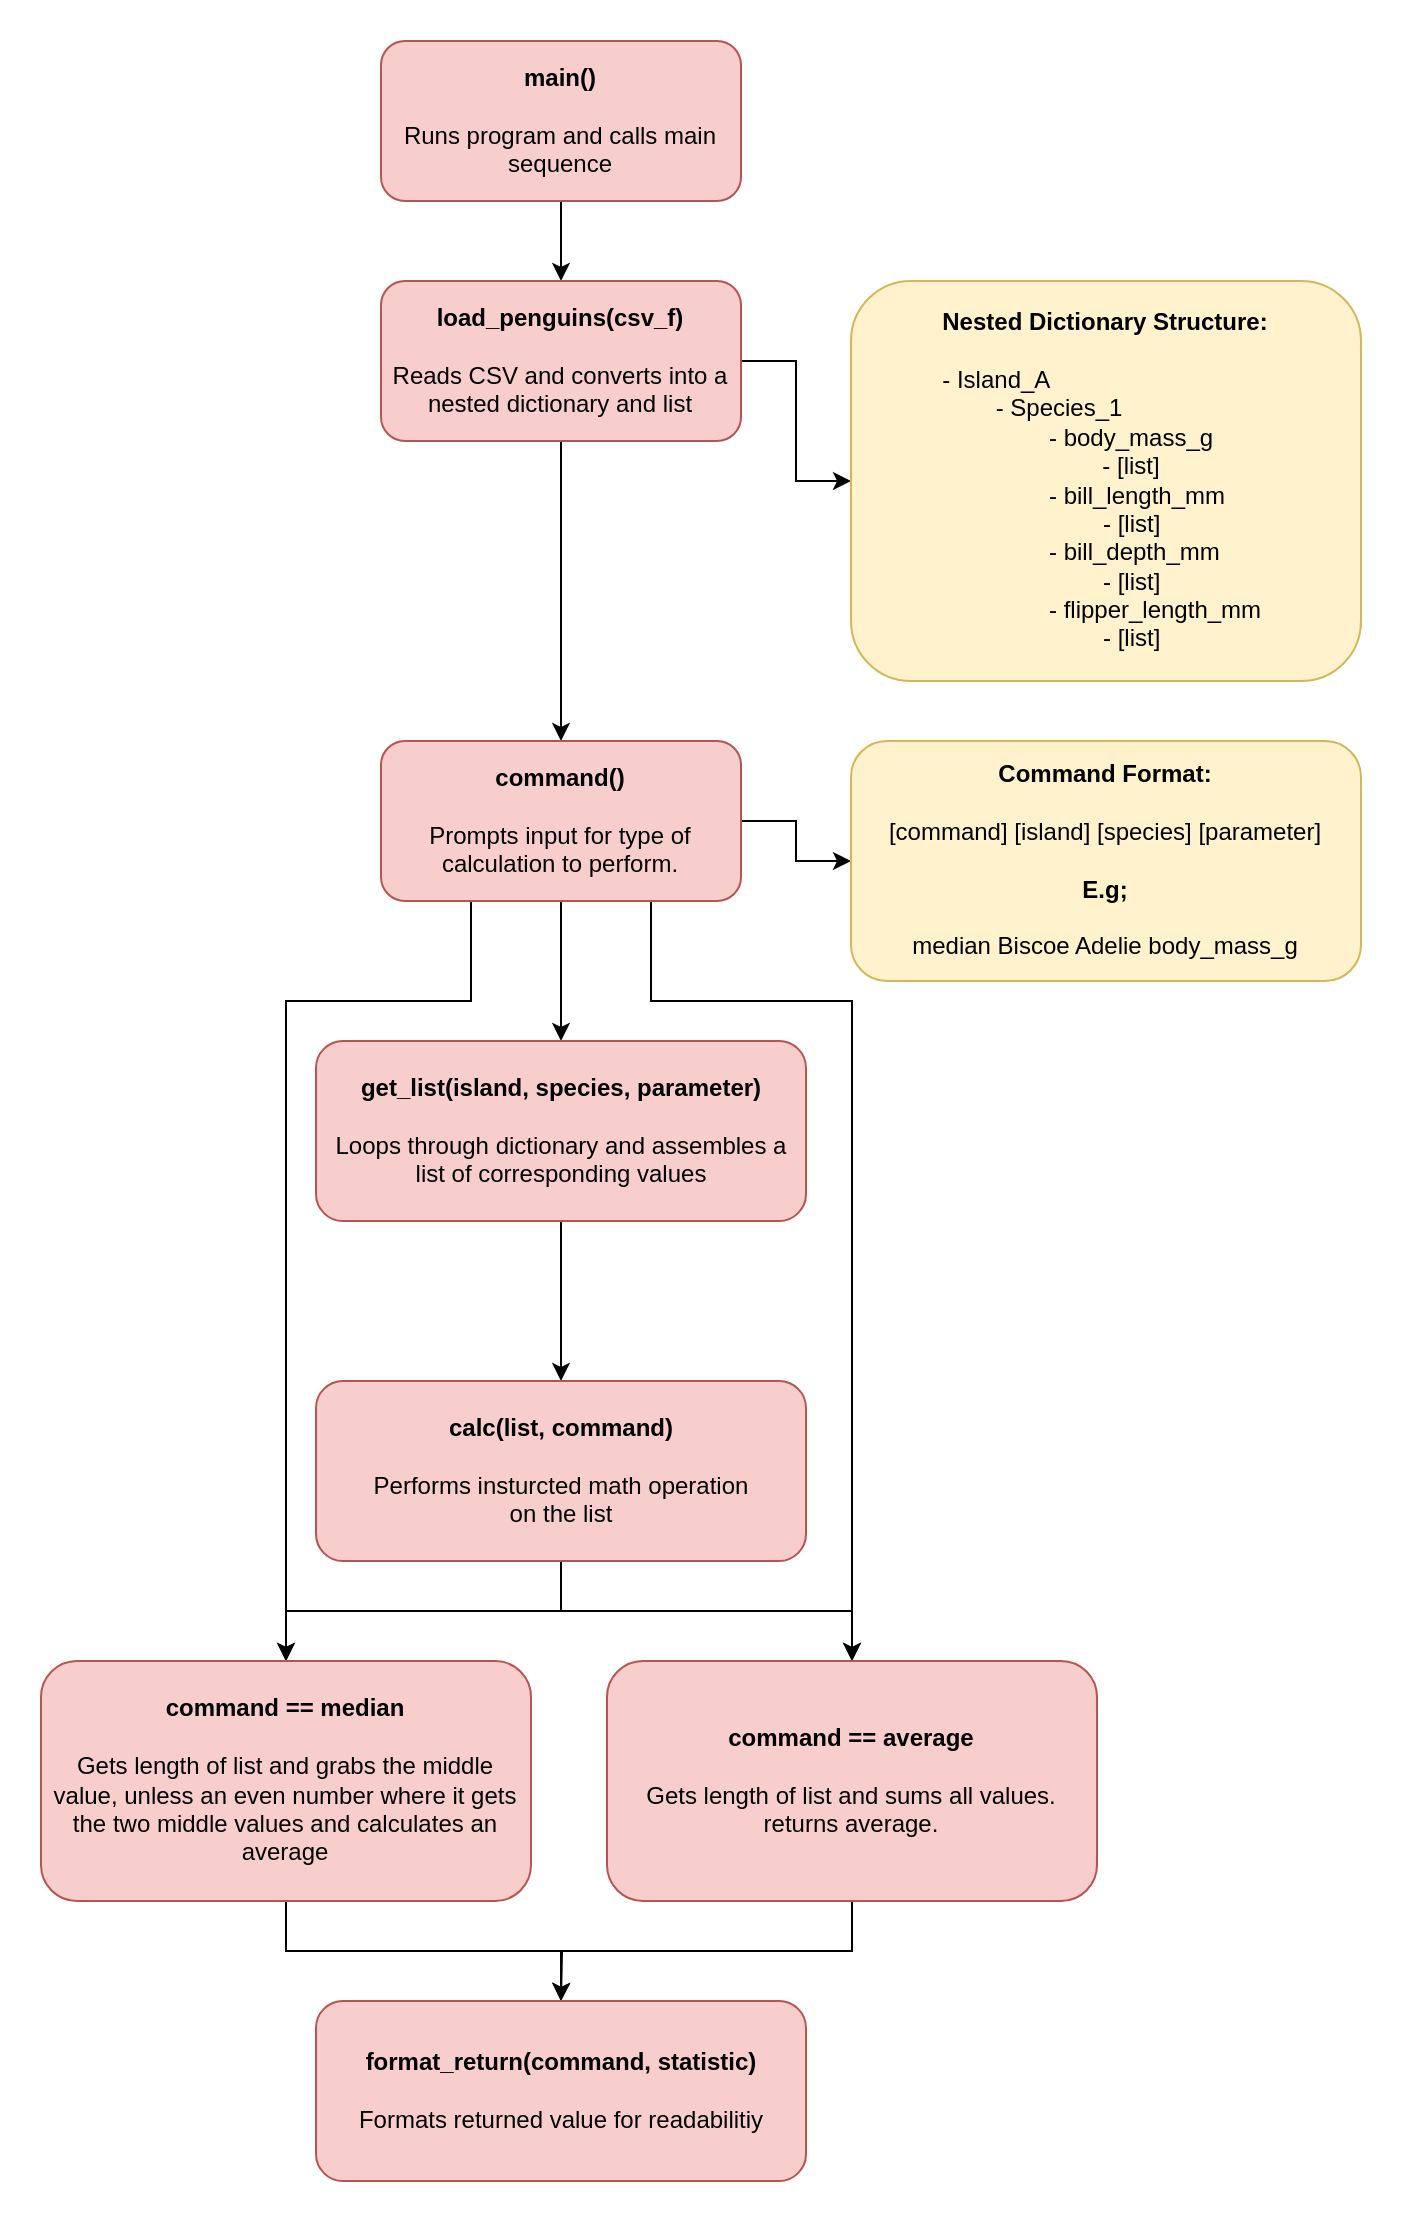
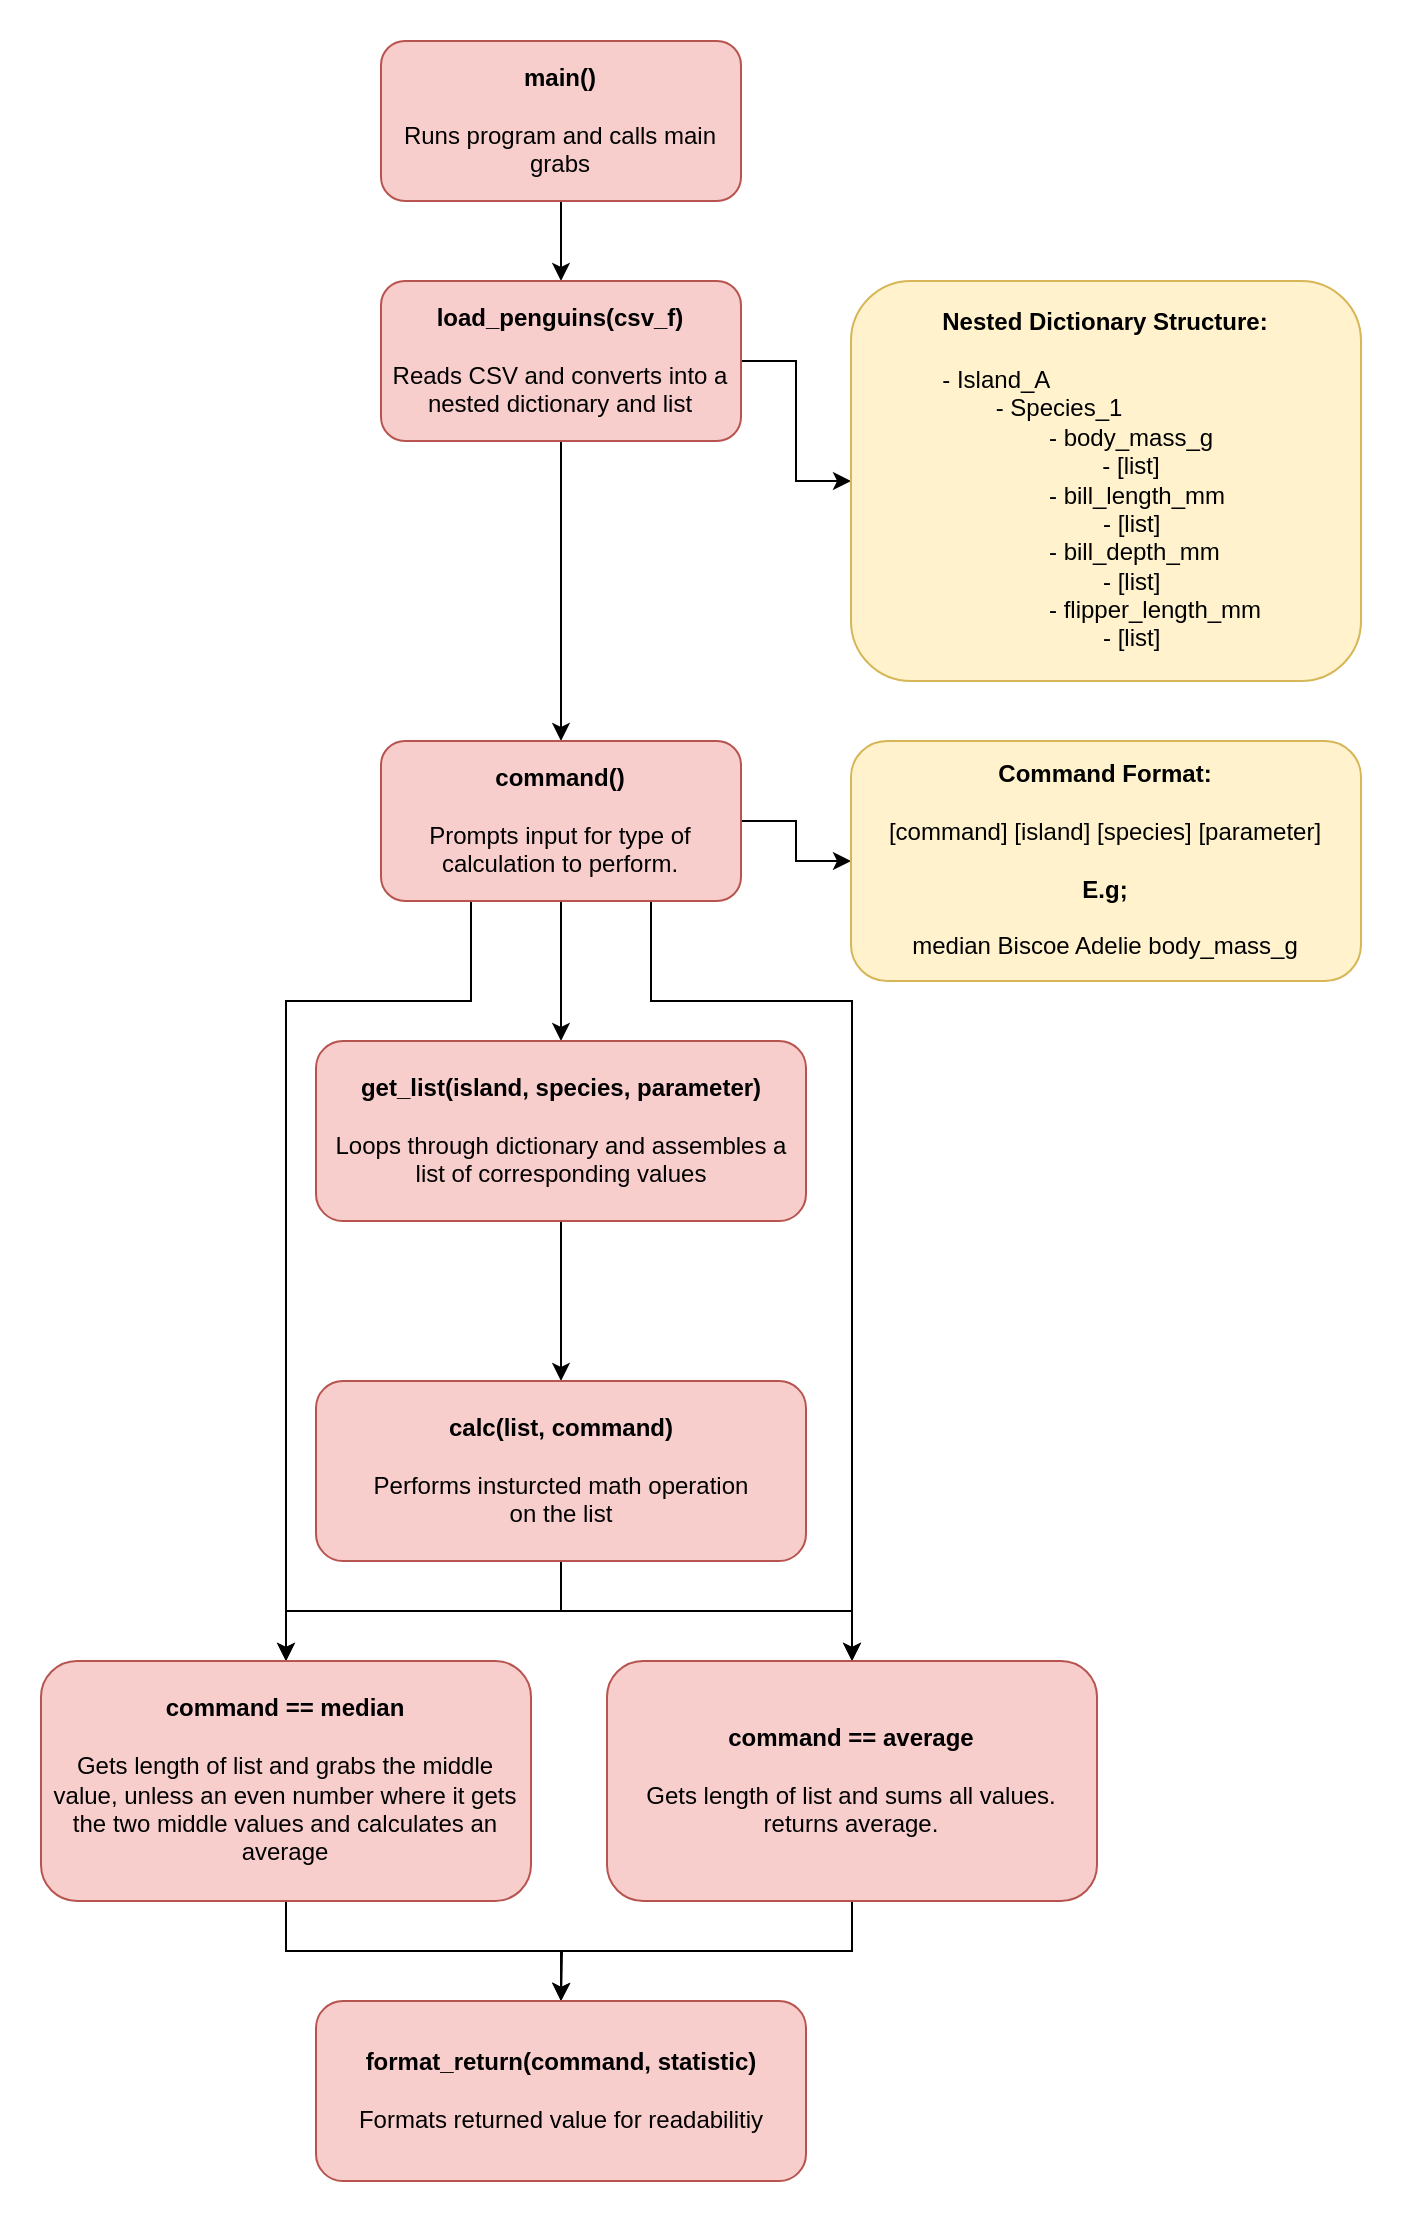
node "main() Runs program and calls main sequence": label "main() Runs program and calls main sequence" -> "main() Runs program and calls main grabs"
